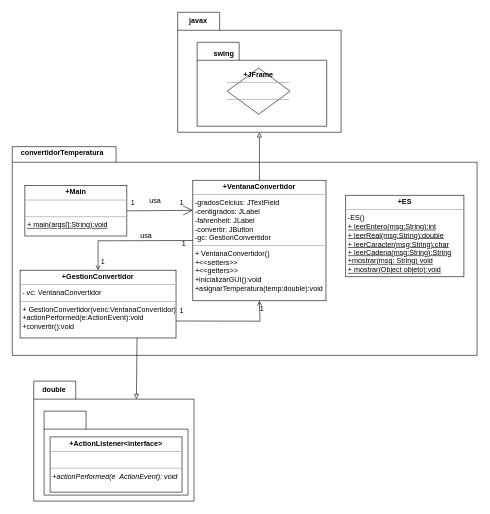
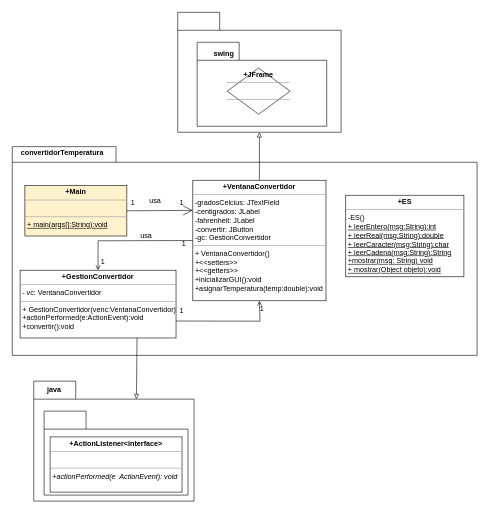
node "javax": removed
node "+Main + main(args[]:String):void": fillcolor #ffffff -> #fff2cc
node "double": label "double" -> "java"
